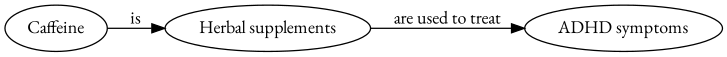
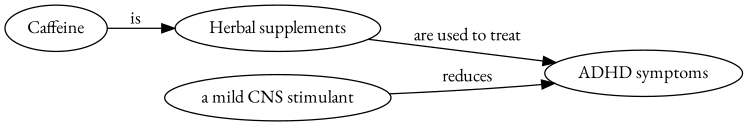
node "a mild CNS stimulant": added
